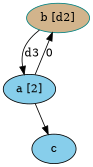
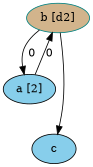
edge "b [d2]" -> "a [2]": label "d3" -> "0"
edge "a [2]" -> "c": now "b [d2]" -> "c"
